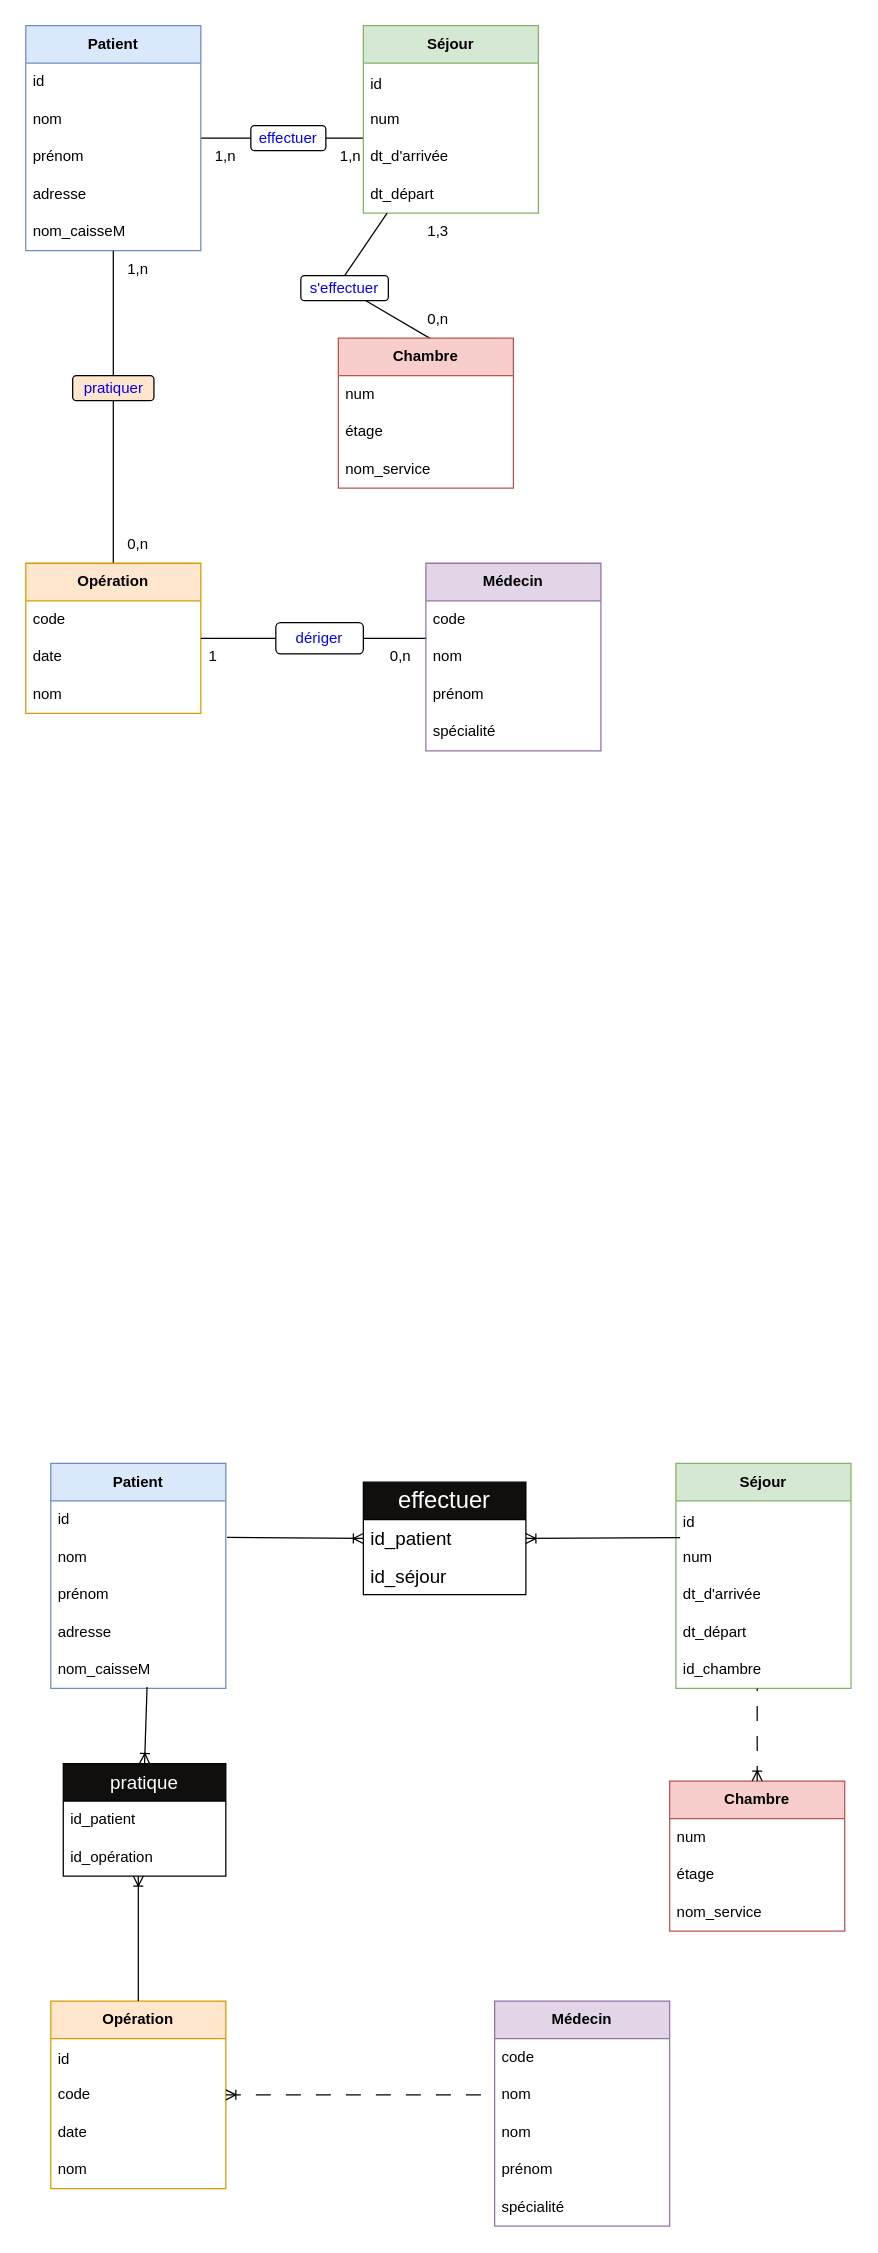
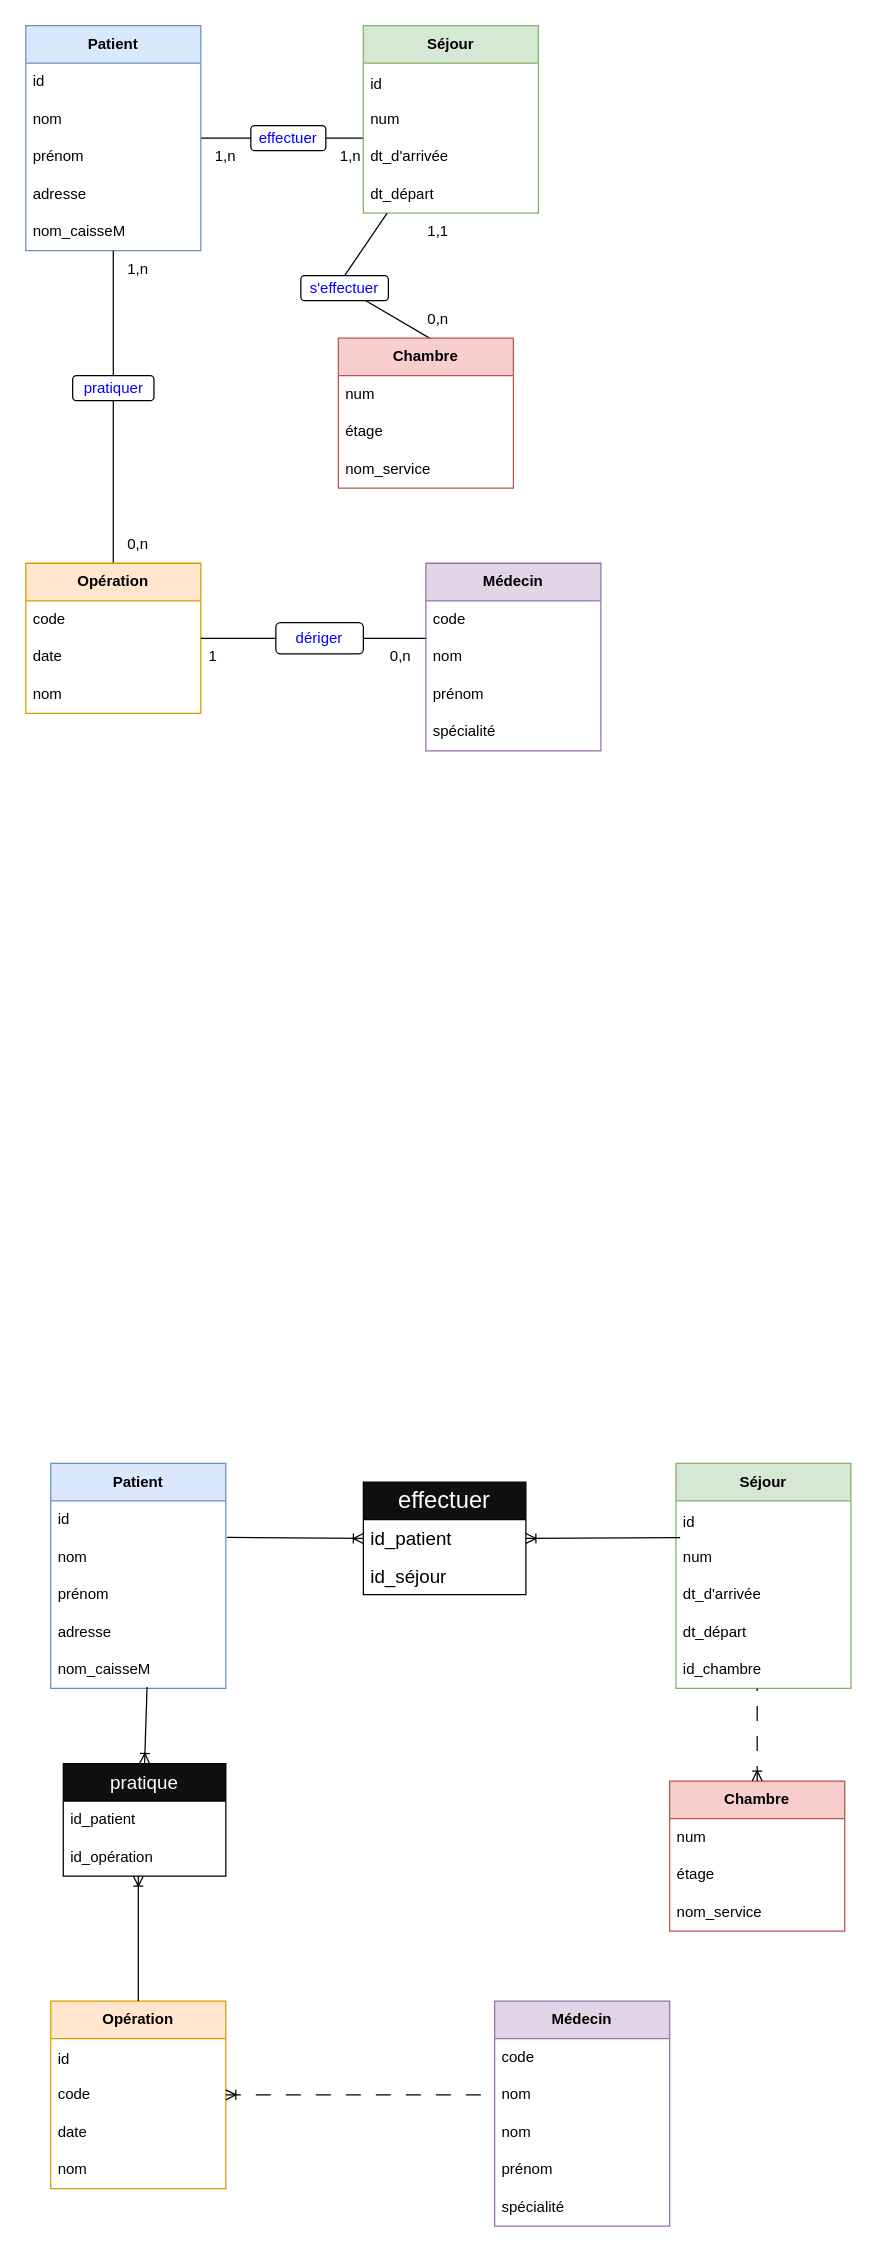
node "1,3": label "1,3" -> "1,1"
node "pratiquer": fillcolor #ffe6cc -> #ffffff
